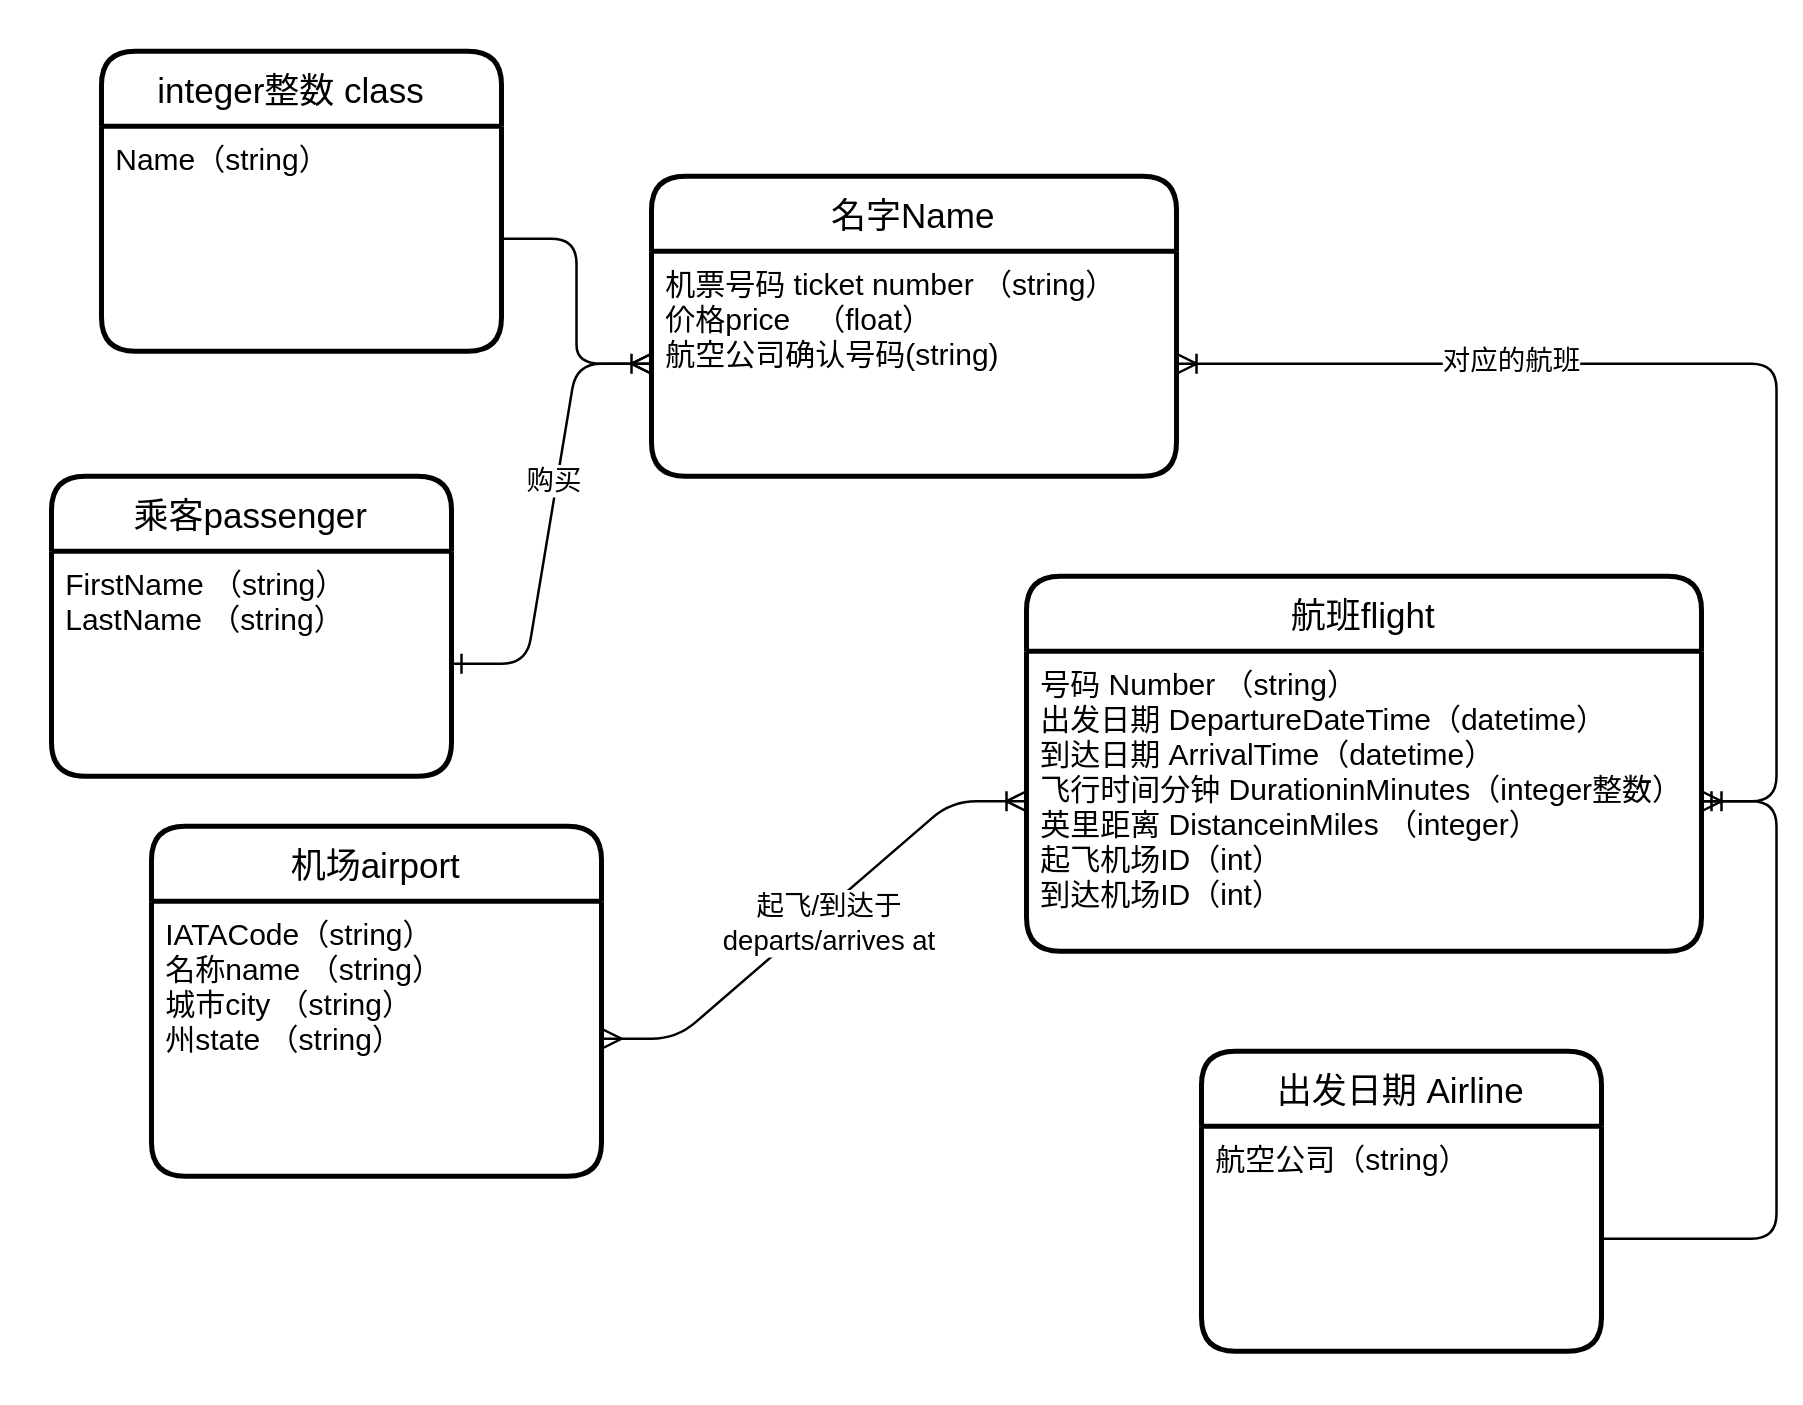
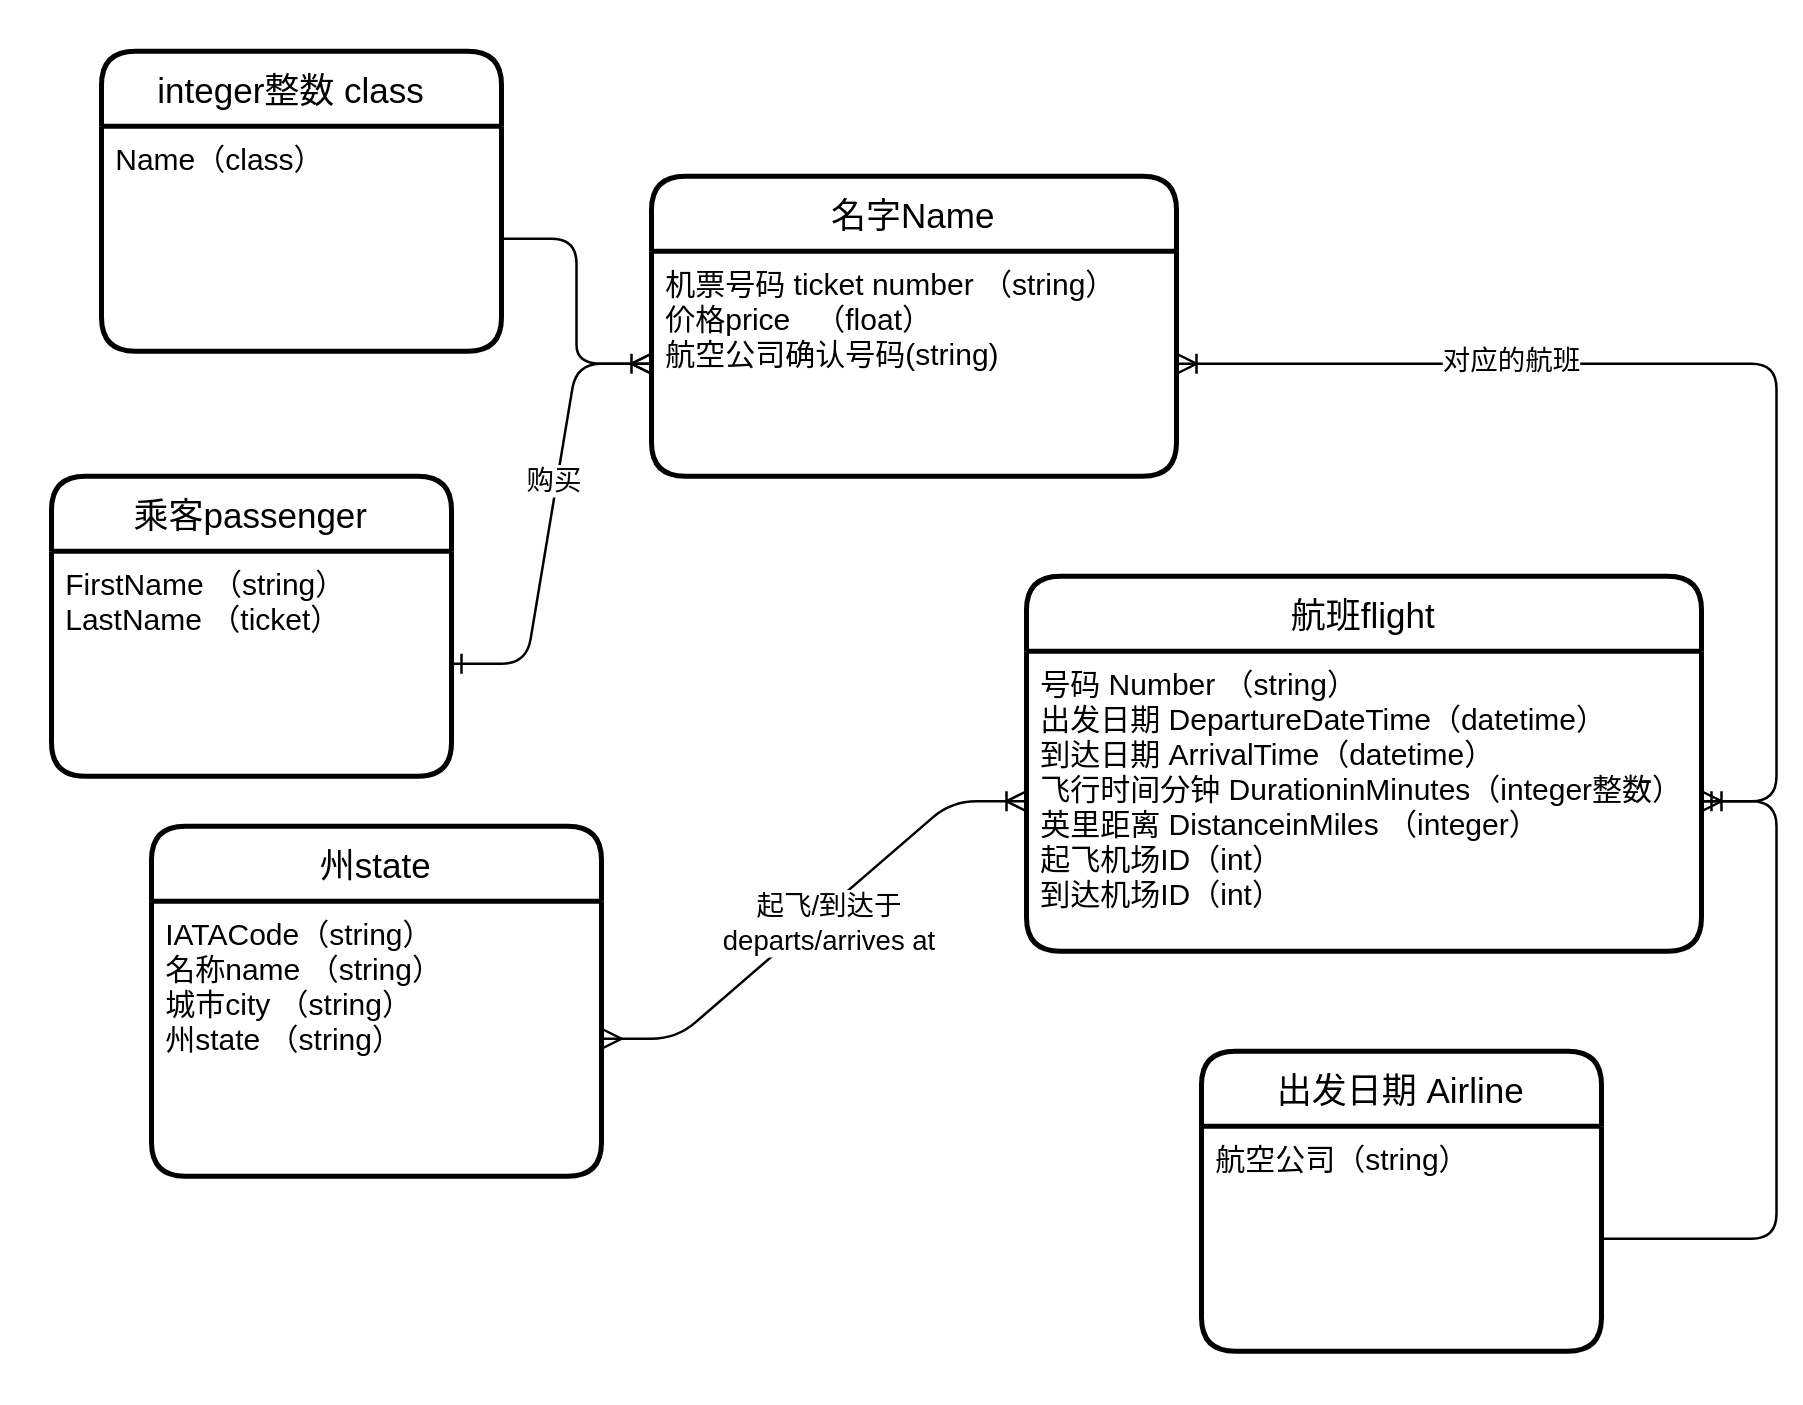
node "Name（string）": label "Name（string）" -> "Name（class）"
node "FirstName （string） LastName （string）": label "FirstName （string） LastName （string）" -> "FirstName （string） LastName （ticket）"
node "机场airport": label "机场airport" -> "州state"
